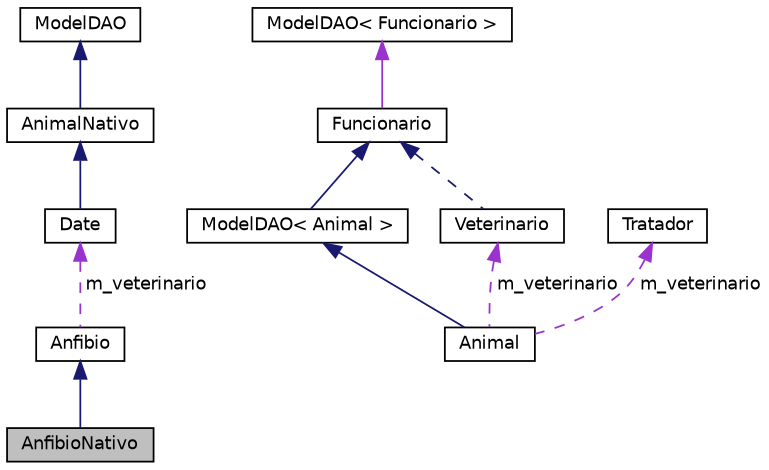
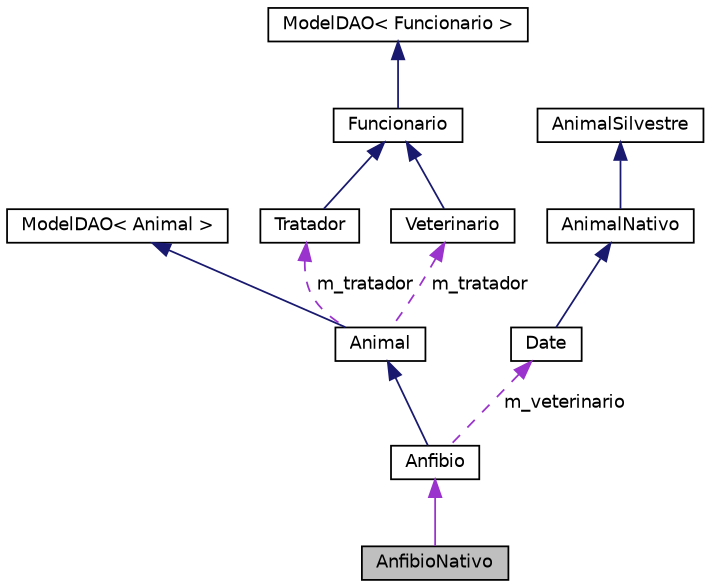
node "ModelDAO": label "ModelDAO" -> "AnimalSilvestre"
edge "Funcionario" -> "ModelDAO< Funcionario >": color darkorchid3 -> midnightblue
edge "Veterinario" -> "Funcionario": style dashed -> solid
edge "ModelDAO< Animal >" -> "Funcionario": now "Tratador" -> "Funcionario"
edge "Animal" -> "Veterinario": label " m_veterinario" -> " m_tratador"
edge "Animal" -> "Tratador": label " m_veterinario" -> " m_tratador"
edge "AnfibioNativo" -> "Anfibio": color midnightblue -> darkorchid3
edge "Anfibio" -> "Animal": added
